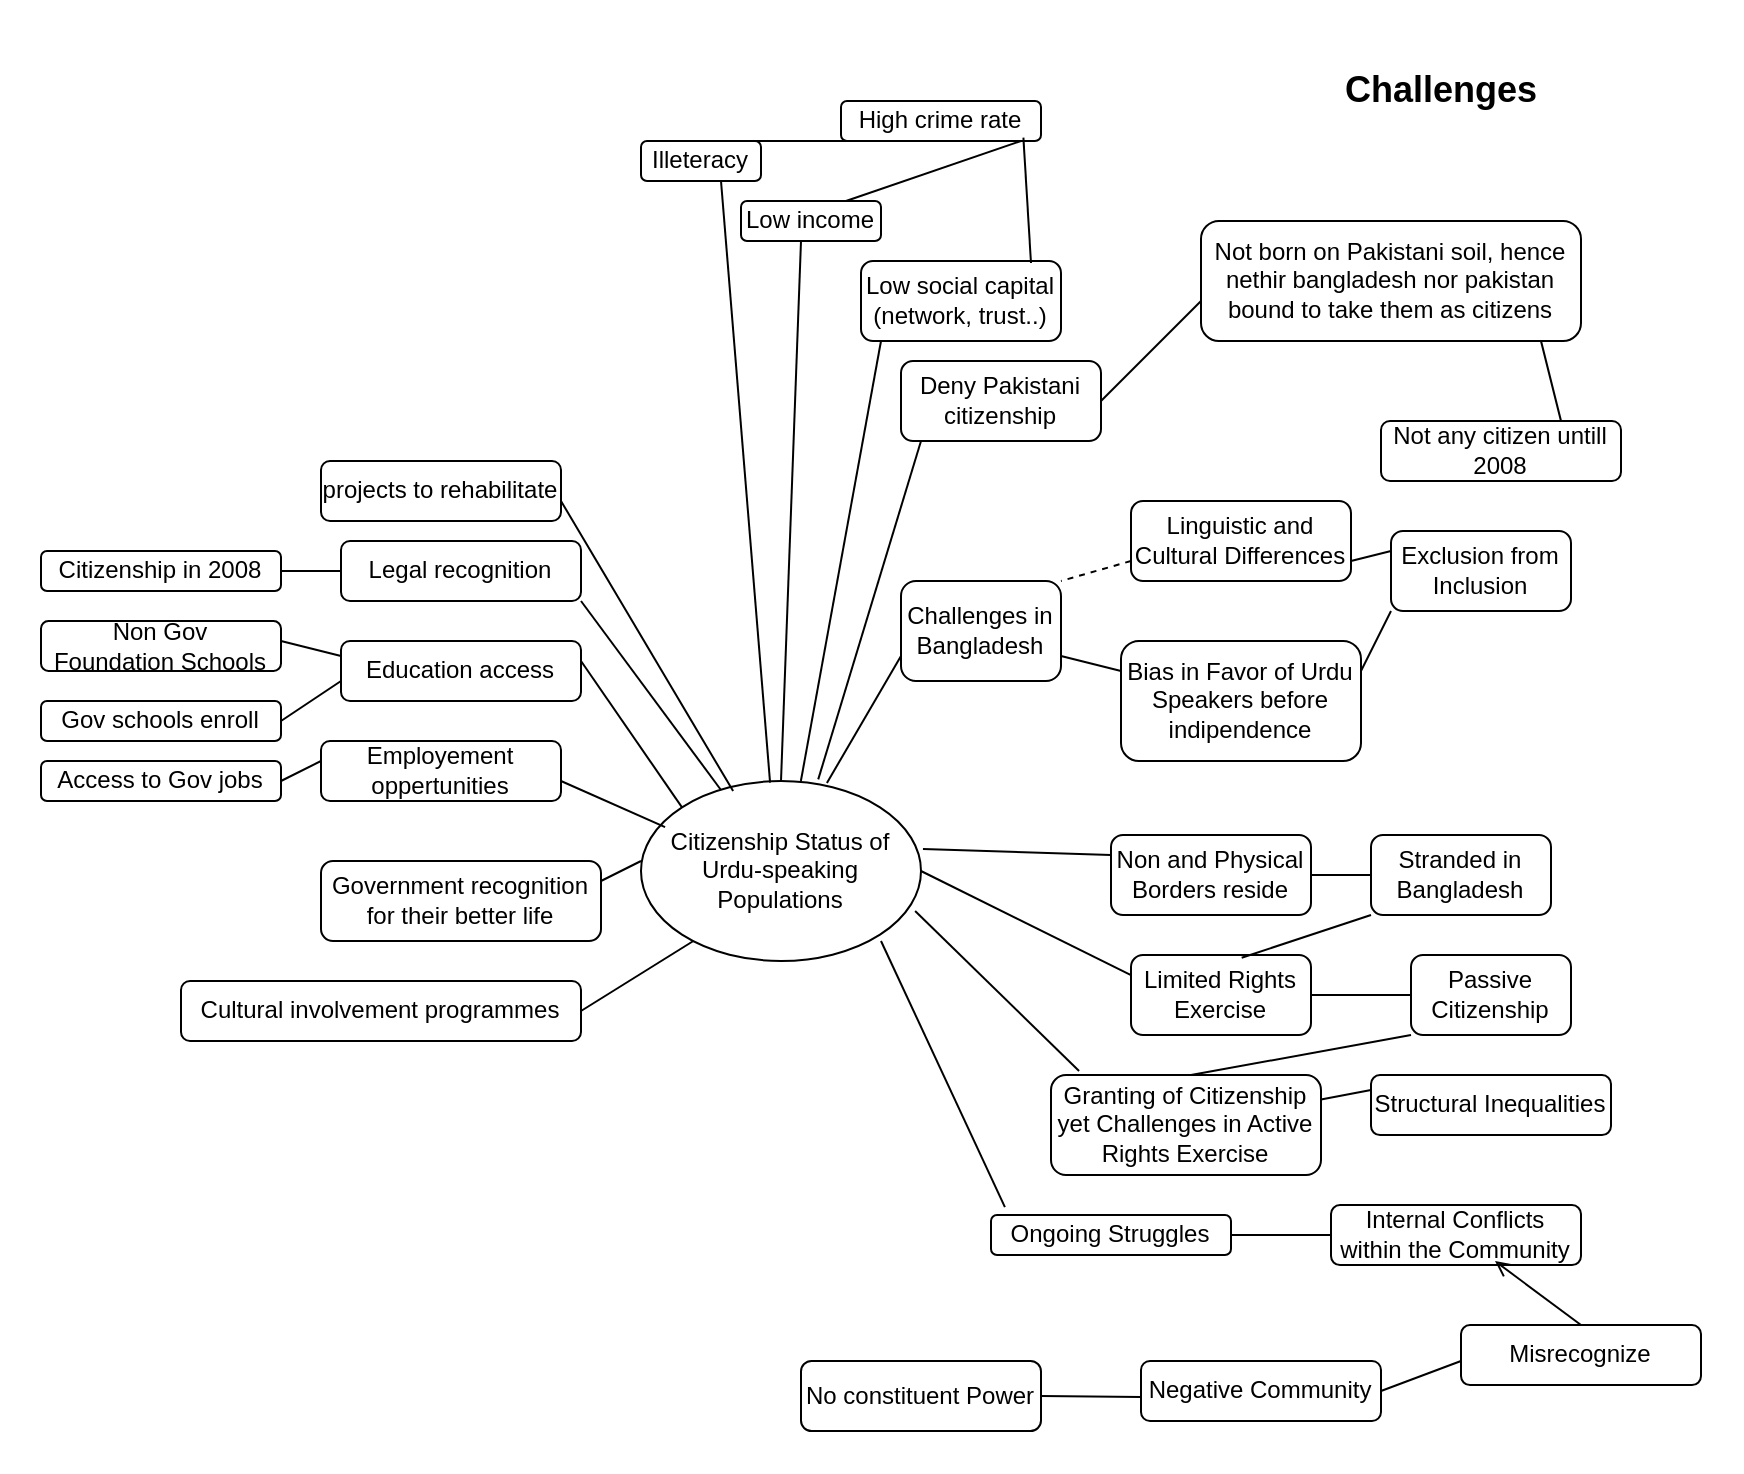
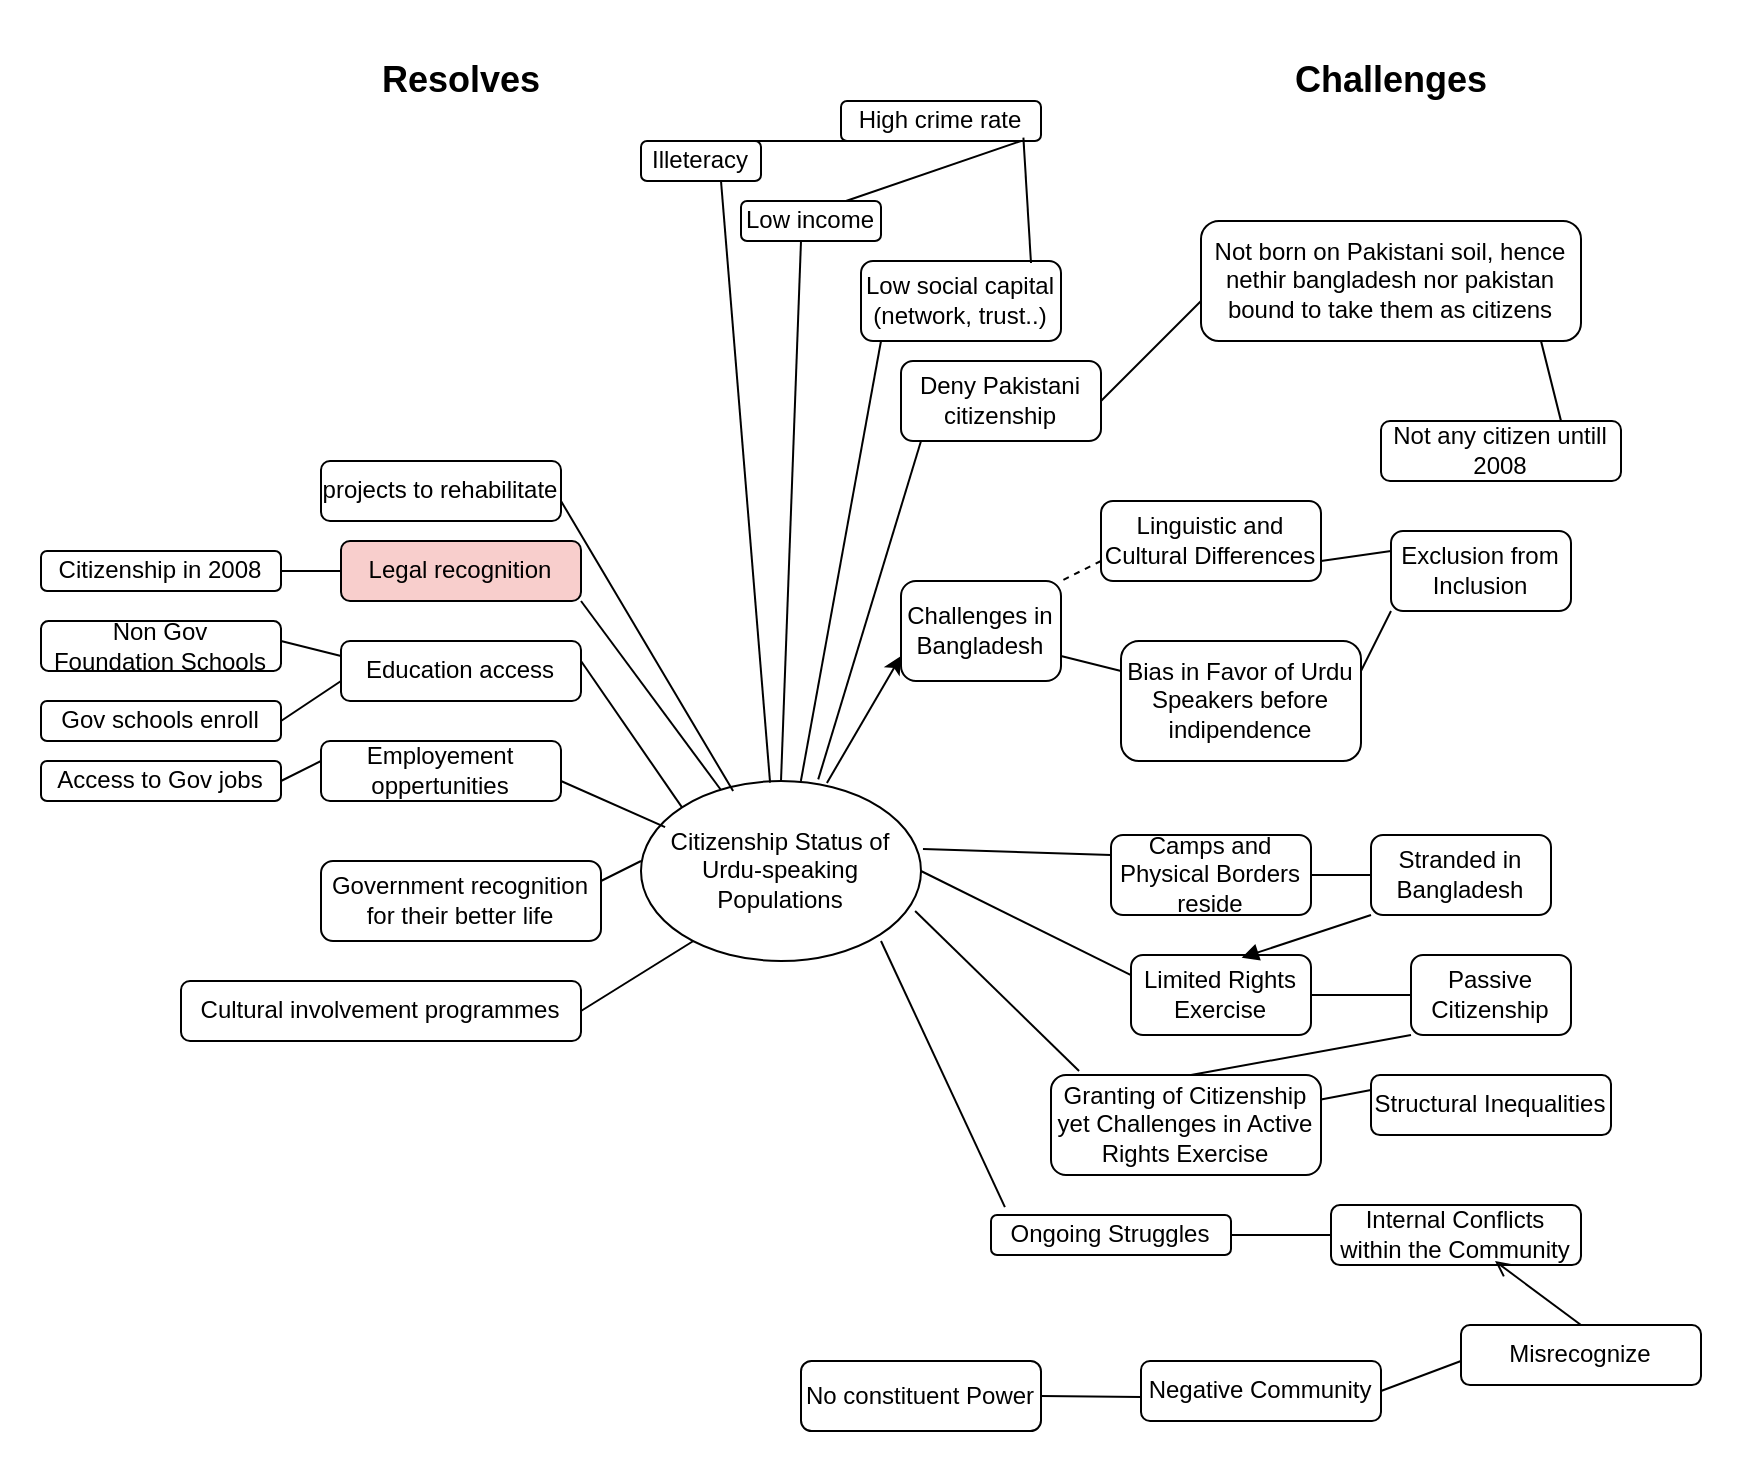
node "Resolves": added
node "Challenges": moved (1441, 91) -> (1391, 81)
node "Linguistic and Cultural Differences": moved (1241, 541) -> (1211, 541)
node "Legal recognition": fillcolor #ffffff -> #f8cecc
edge "Challenges in Bangladesh" -- "Citizenship Status of Urdu-speaking Populations": arrowhead none -> classic
node "Non and Physical Borders reside": label "Non and Physical Borders reside" -> "Camps and Physical Borders reside"
edge "Stranded in Bangladesh" -- "Limited Rights Exercise": arrowhead none -> block
